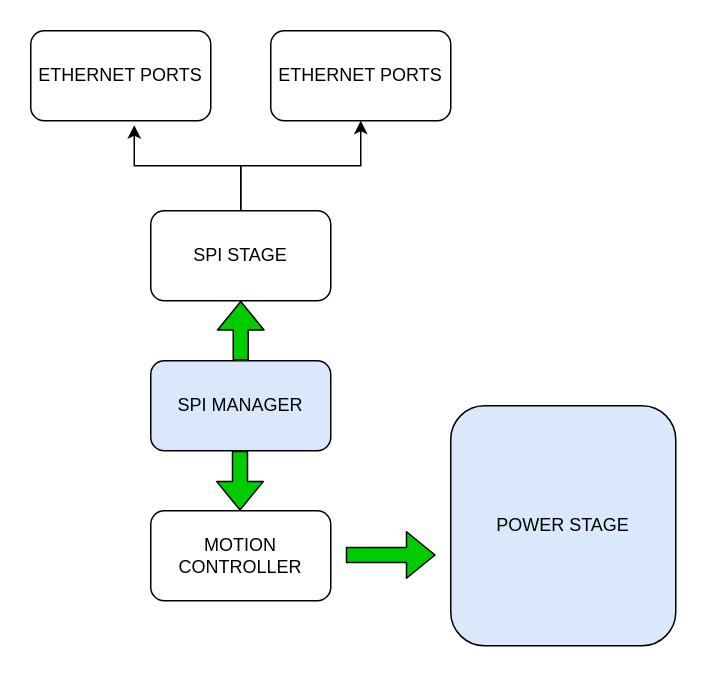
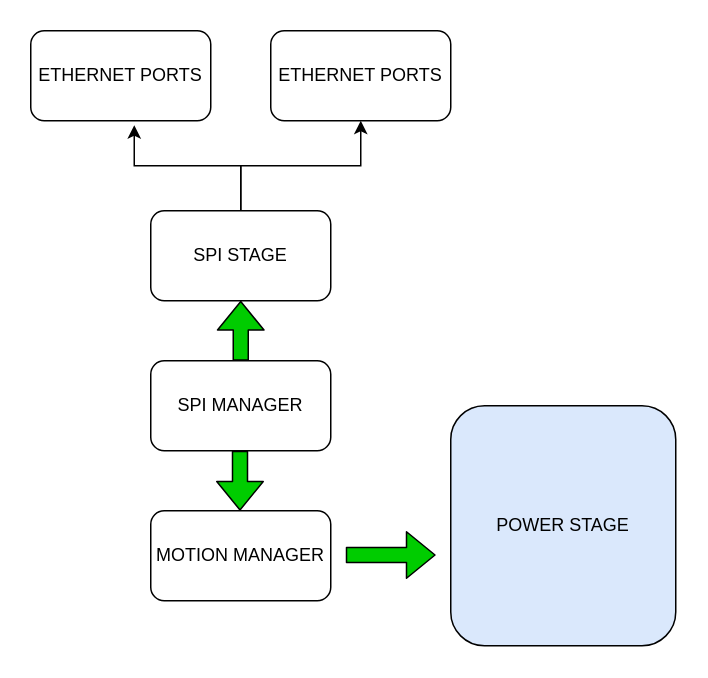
node "SPI MANAGER": fillcolor #dae8fc -> #ffffff
node "MOTION CONTROLLER": label "MOTION CONTROLLER" -> "MOTION MANAGER"
